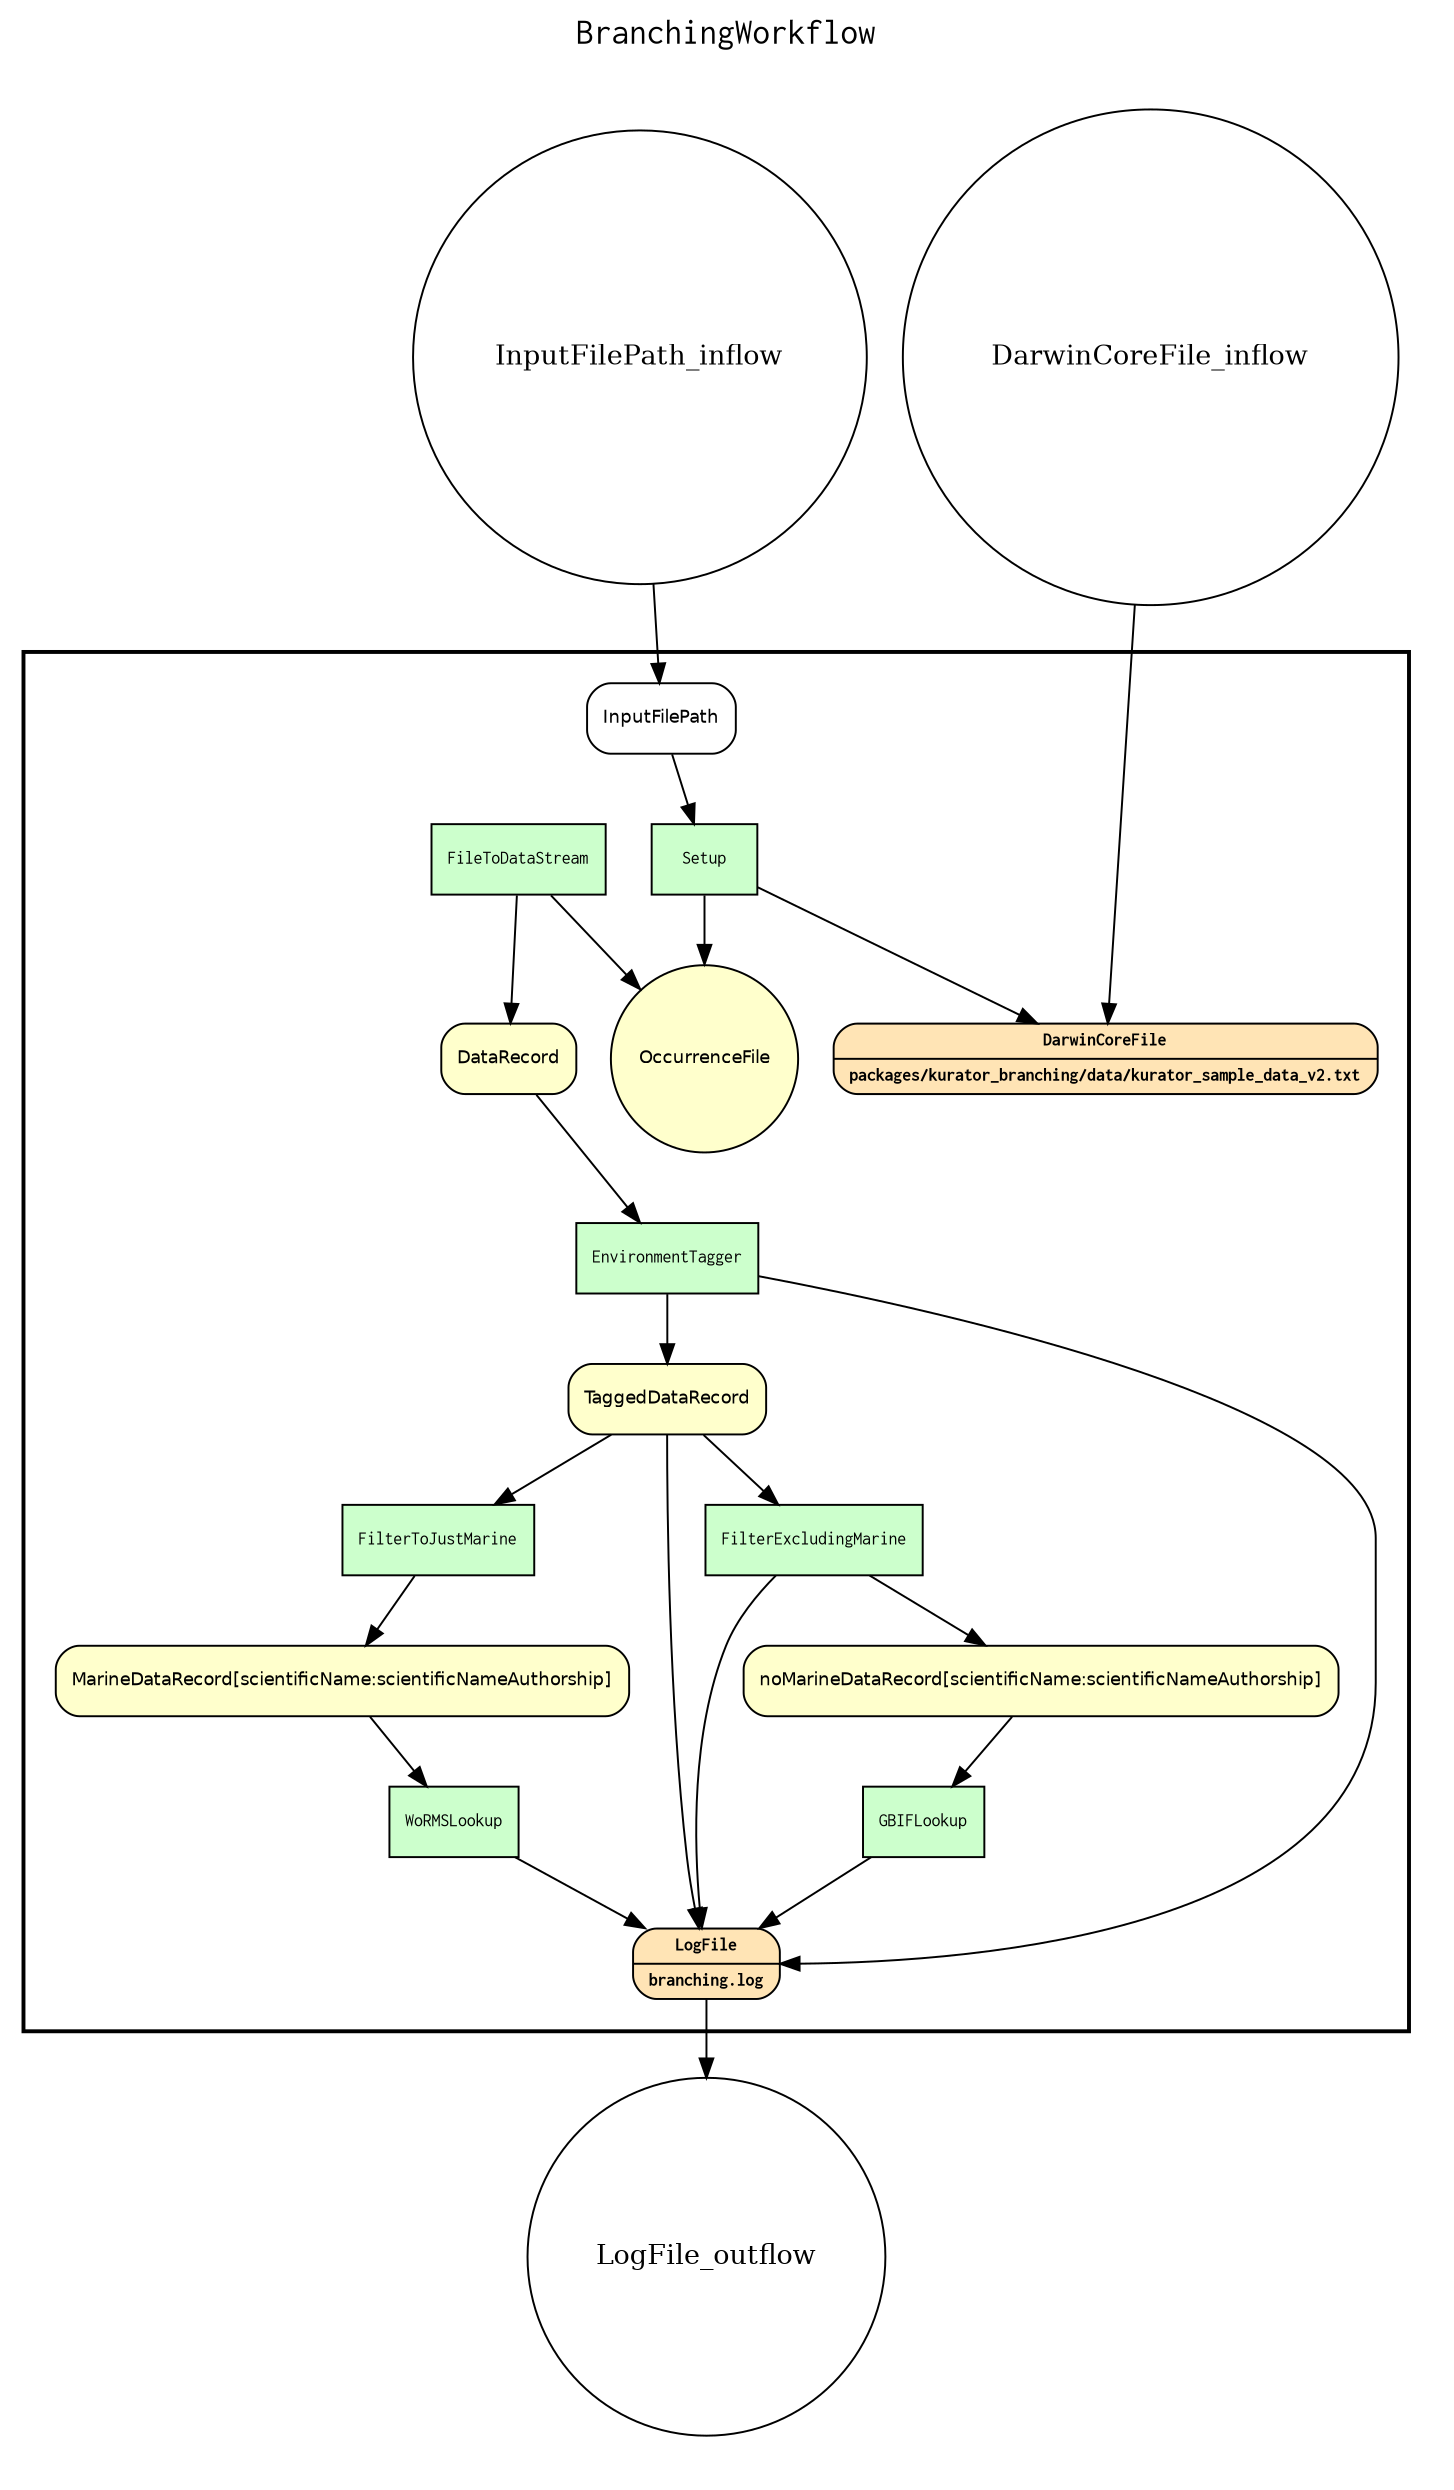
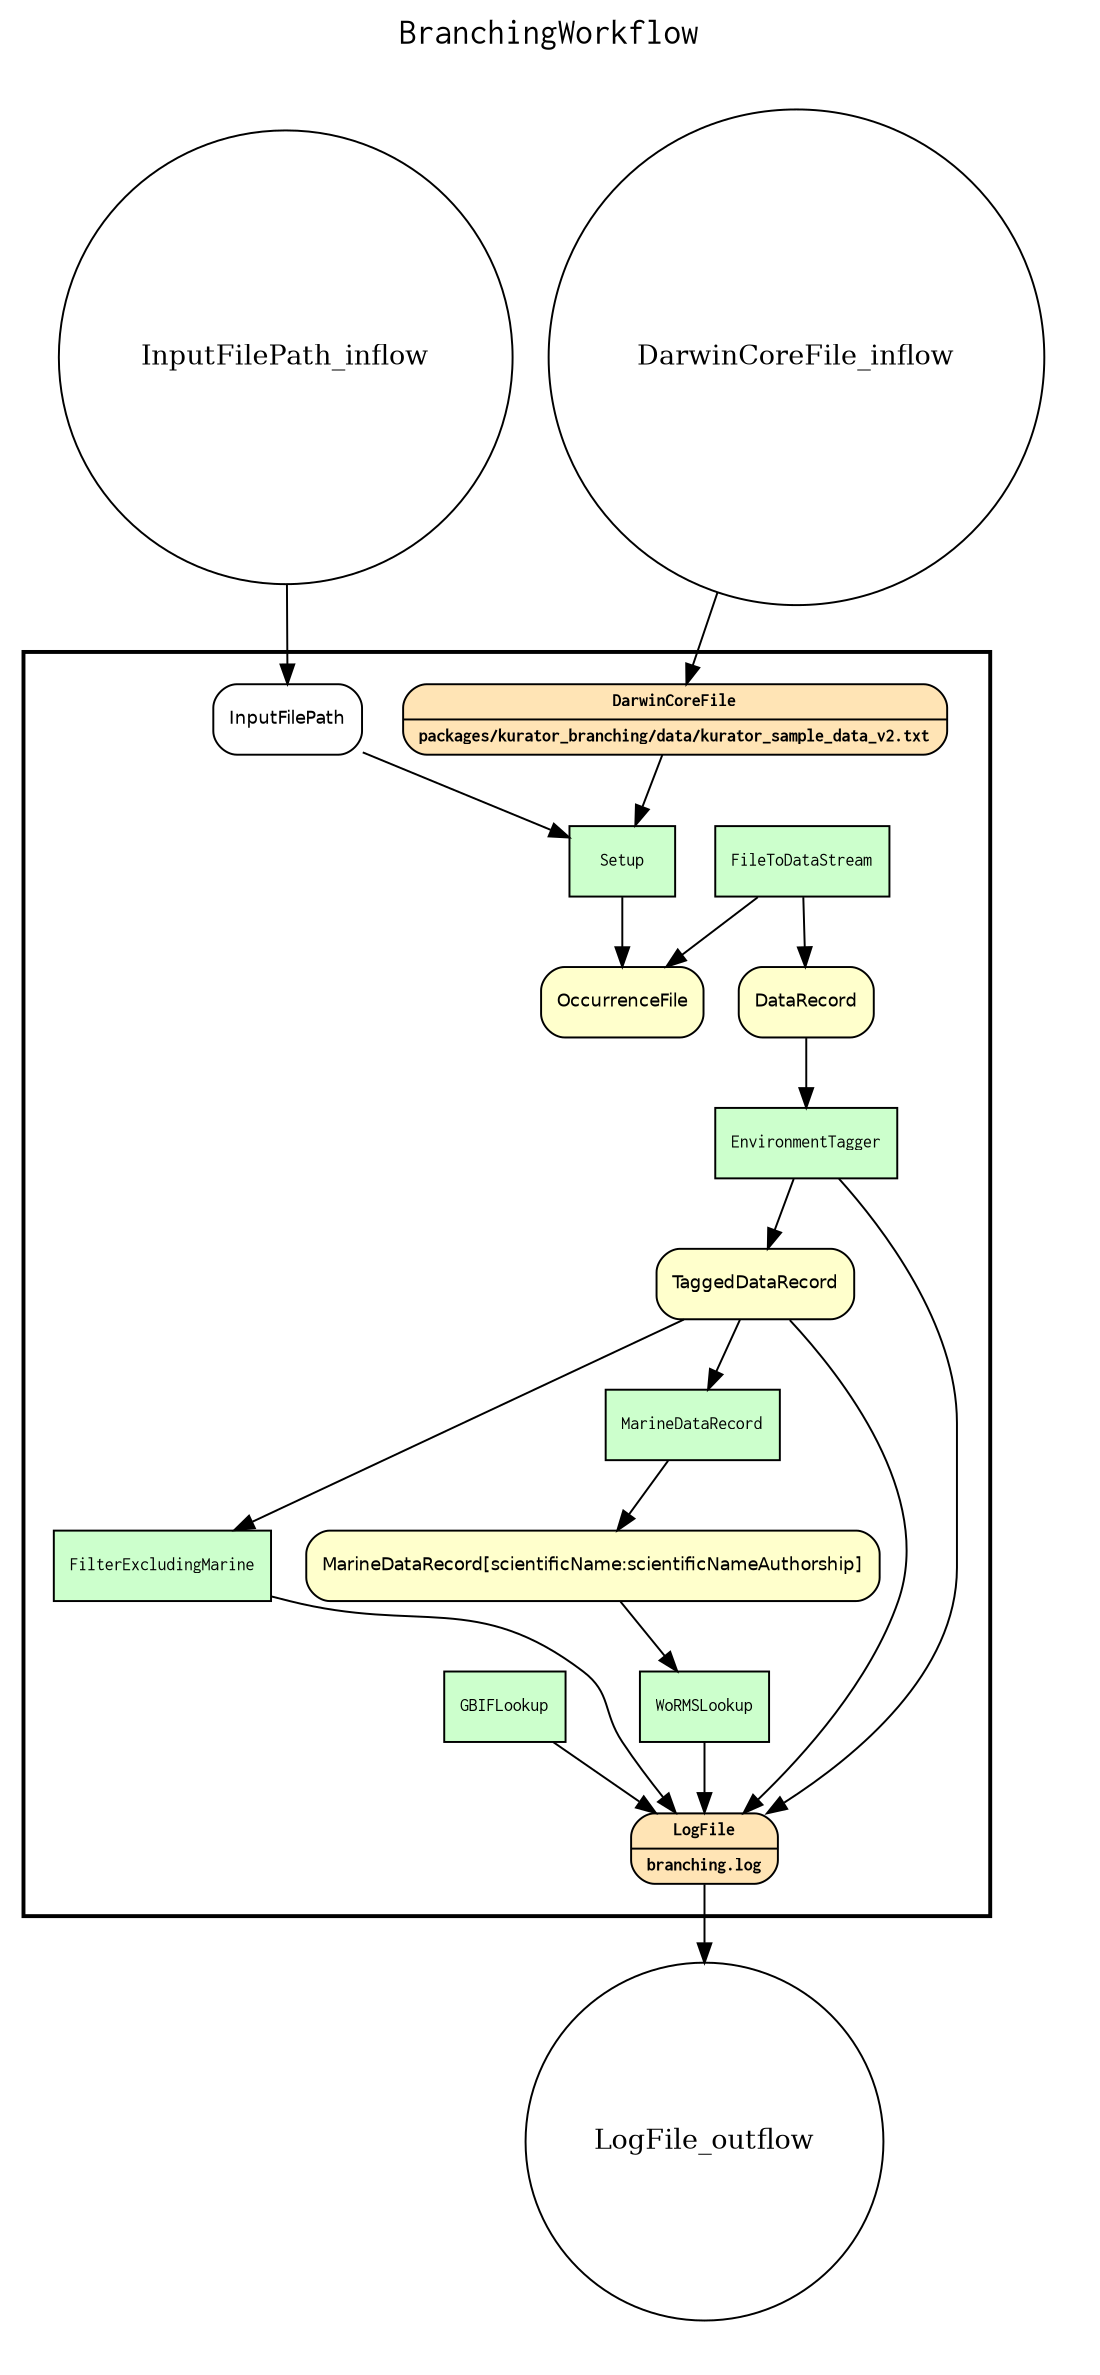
edge "Setup" -> "DarwinCoreFile": reversed
node "OccurrenceFile": shape circle -> box
node "FilterToJustMarine": label "FilterToJustMarine" -> "MarineDataRecord"
node "noMarineDataRecord[scientificName:scientificNameAuthorship]": removed
